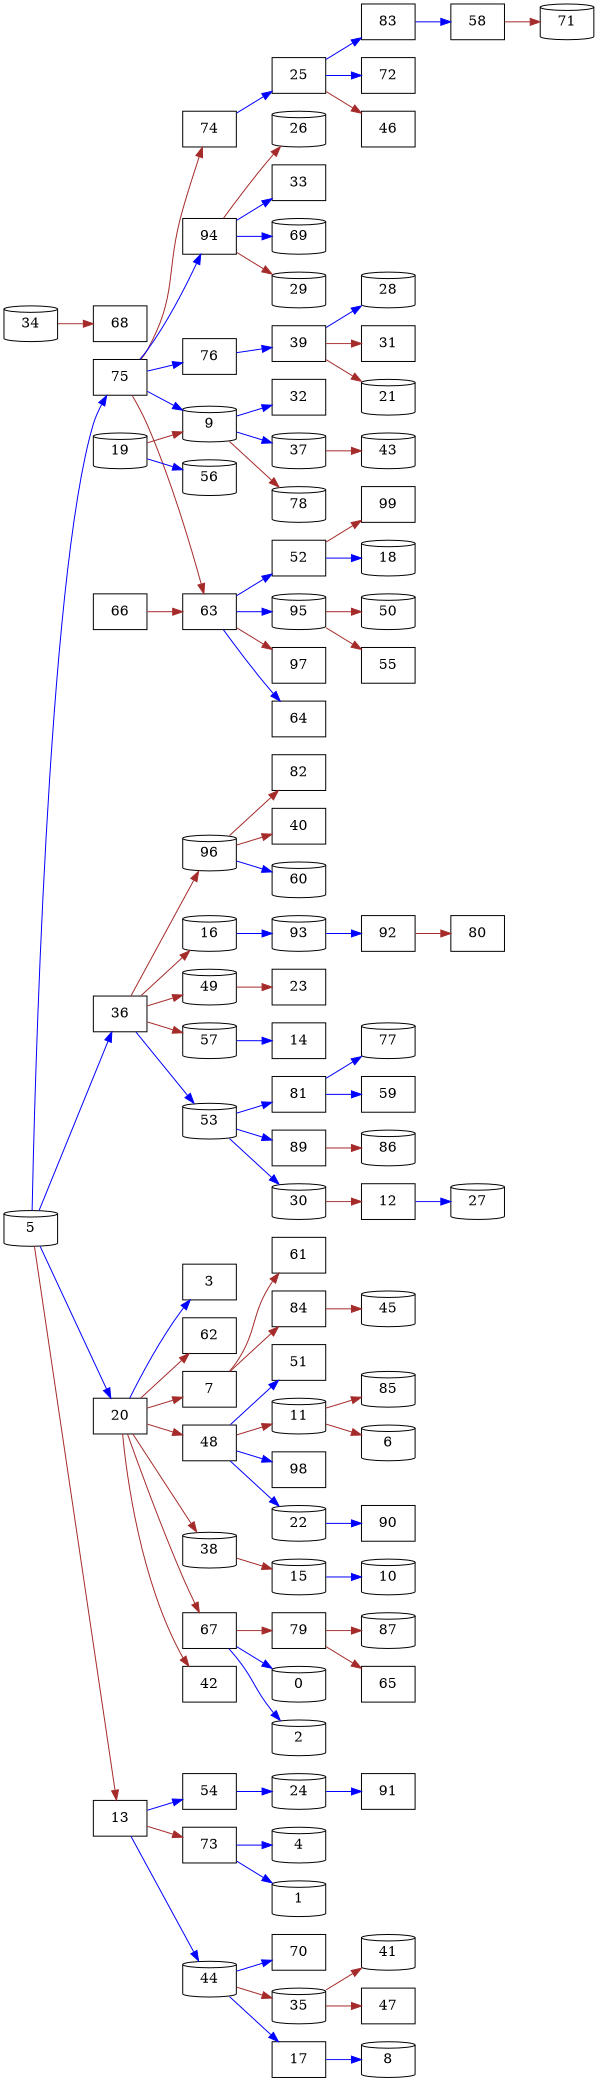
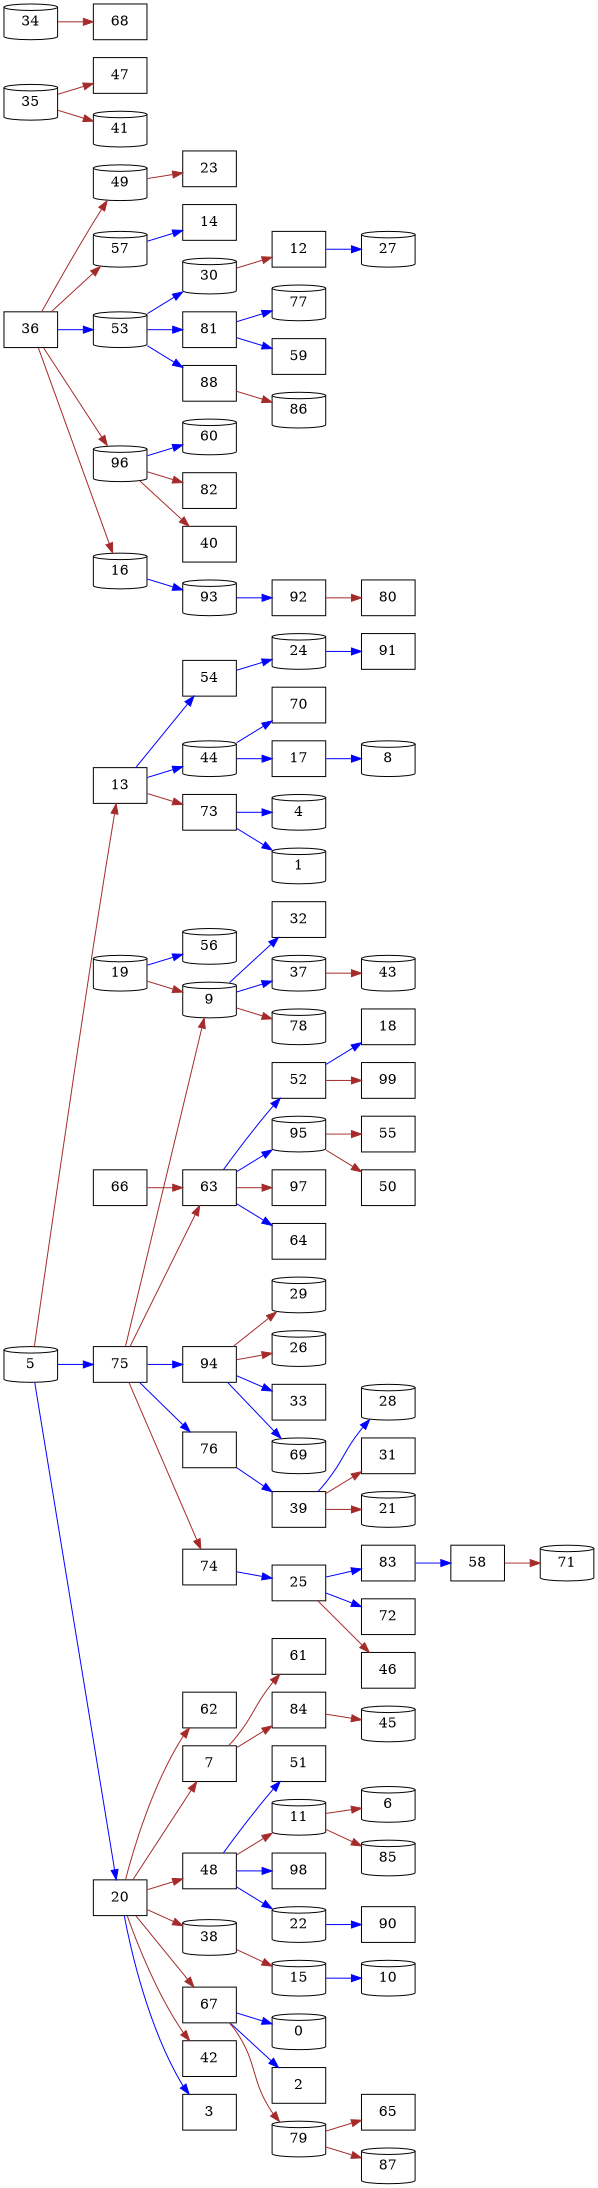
edge "75" -> "9": color blue -> brown
node "18": shape cylinder -> box
node "50": shape cylinder -> box
edge "5" -> "36": removed
node "89": label "89" -> "88"
node "79": shape box -> cylinder
node "2": shape cylinder -> box
edge "44" -> "35": removed
